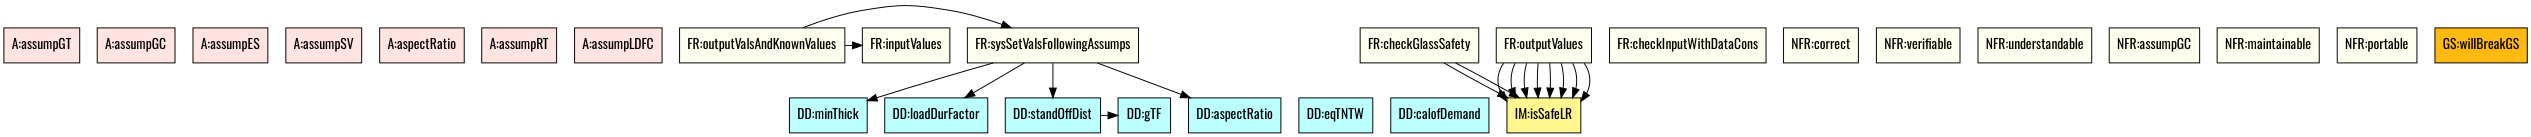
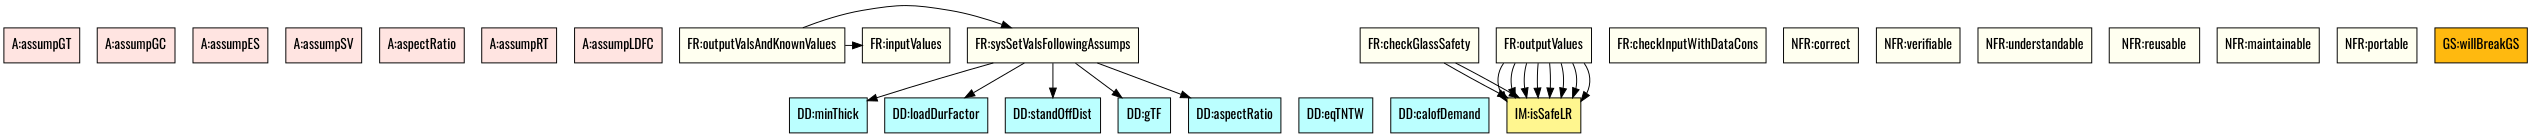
node "NFR:assumpGC": label "NFR:assumpGC" -> "NFR:reusable"
edge "DD:standOffDist" -> "DD:gTF": now "FR:sysSetValsFollowingAssumps" -> "DD:gTF"
